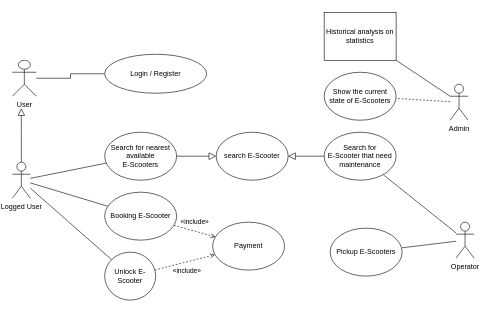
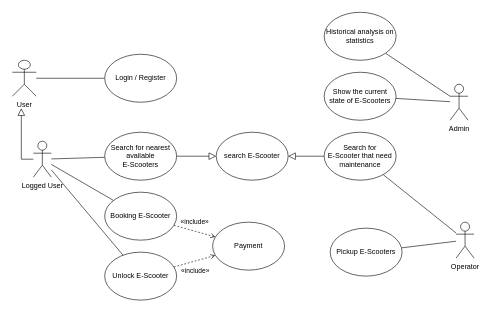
node "Historical analysis on statistics": shape rectangle -> ellipse
node "Login / Register": size 102x39 -> 72x48
edge "Show the current state of E-Scooters" -- "Admin": style dashed -> solid
node "Logged User": moved (21, 180) -> (42, 159)
node "Unlock E-Scooter": size 51x48 -> 72x48
